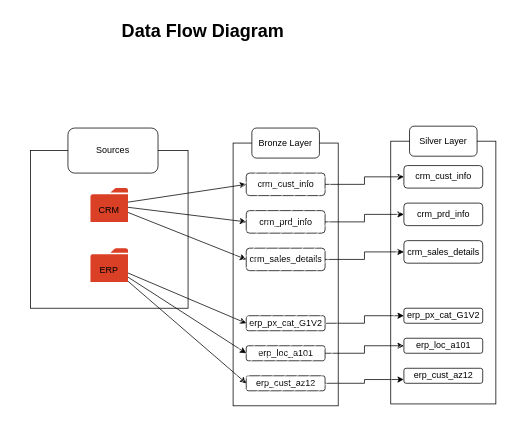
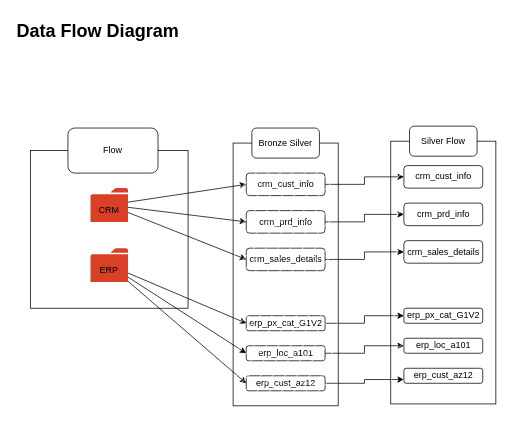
node "Data Flow Diagram": moved (210, 34) -> (105, 34)
node "Silver Layer": label "Silver Layer" -> "Silver Flow"
node "Bronze Layer": label "Bronze Layer" -> "Bronze Silver"
node "Sources": label "Sources" -> "Flow"
